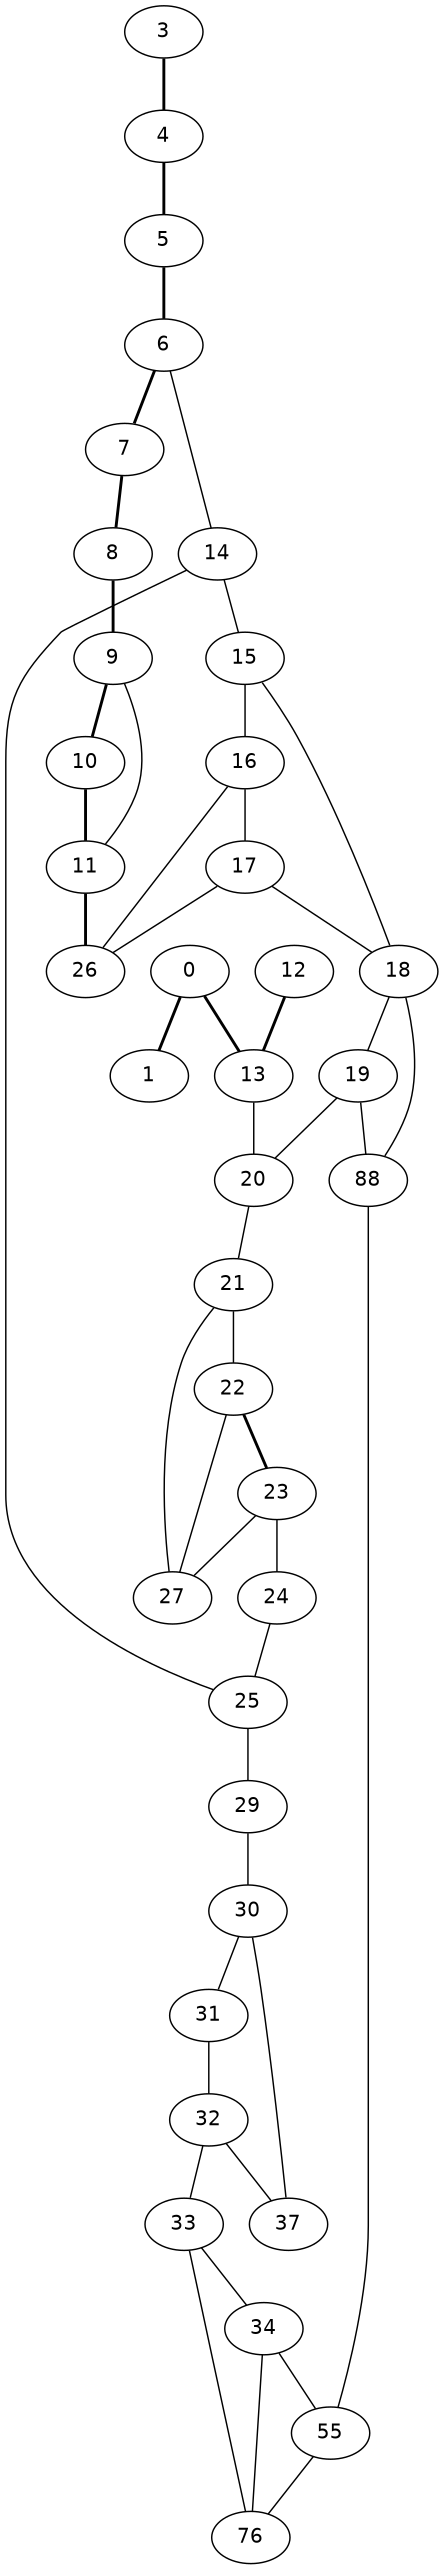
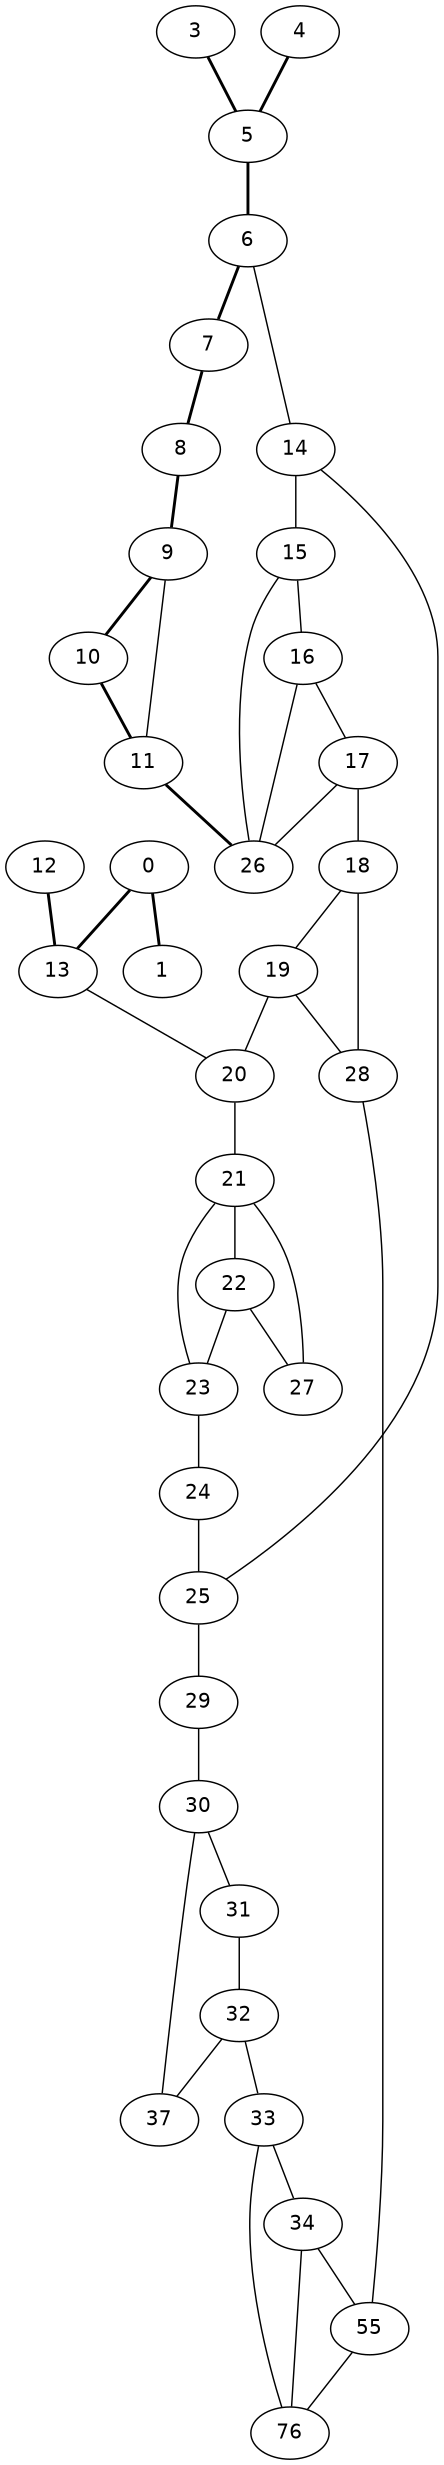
edge "3" -- "4": now "3" -- "5"
edge "15" -- "18": now "15" -- "26"
node "88": label "88" -> "28"
edge "22" -- "23": style bold -> solid
edge "23" -- "27": now "23" -- "21"
